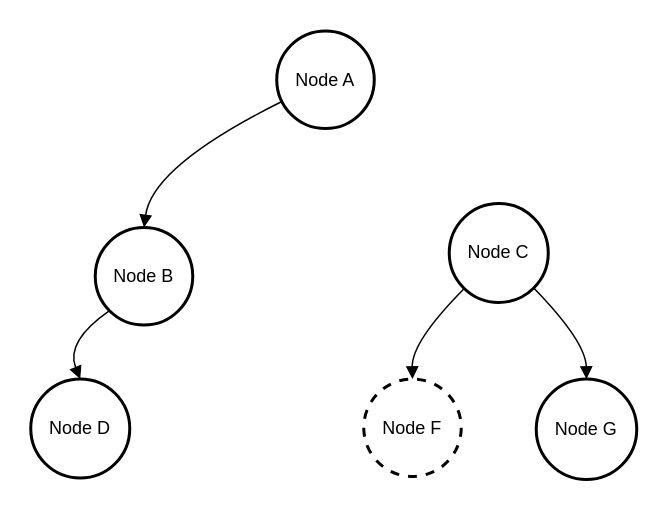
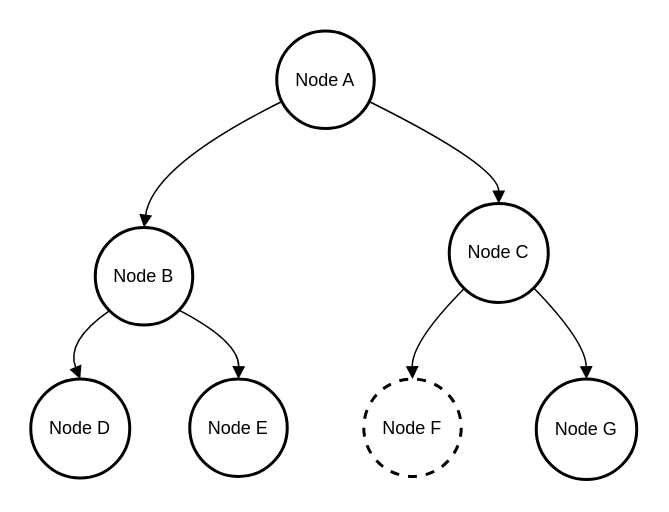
edge "Node A" -> "Node C": added
edge "Node B" -> "Node E": added
node "Node E": added
